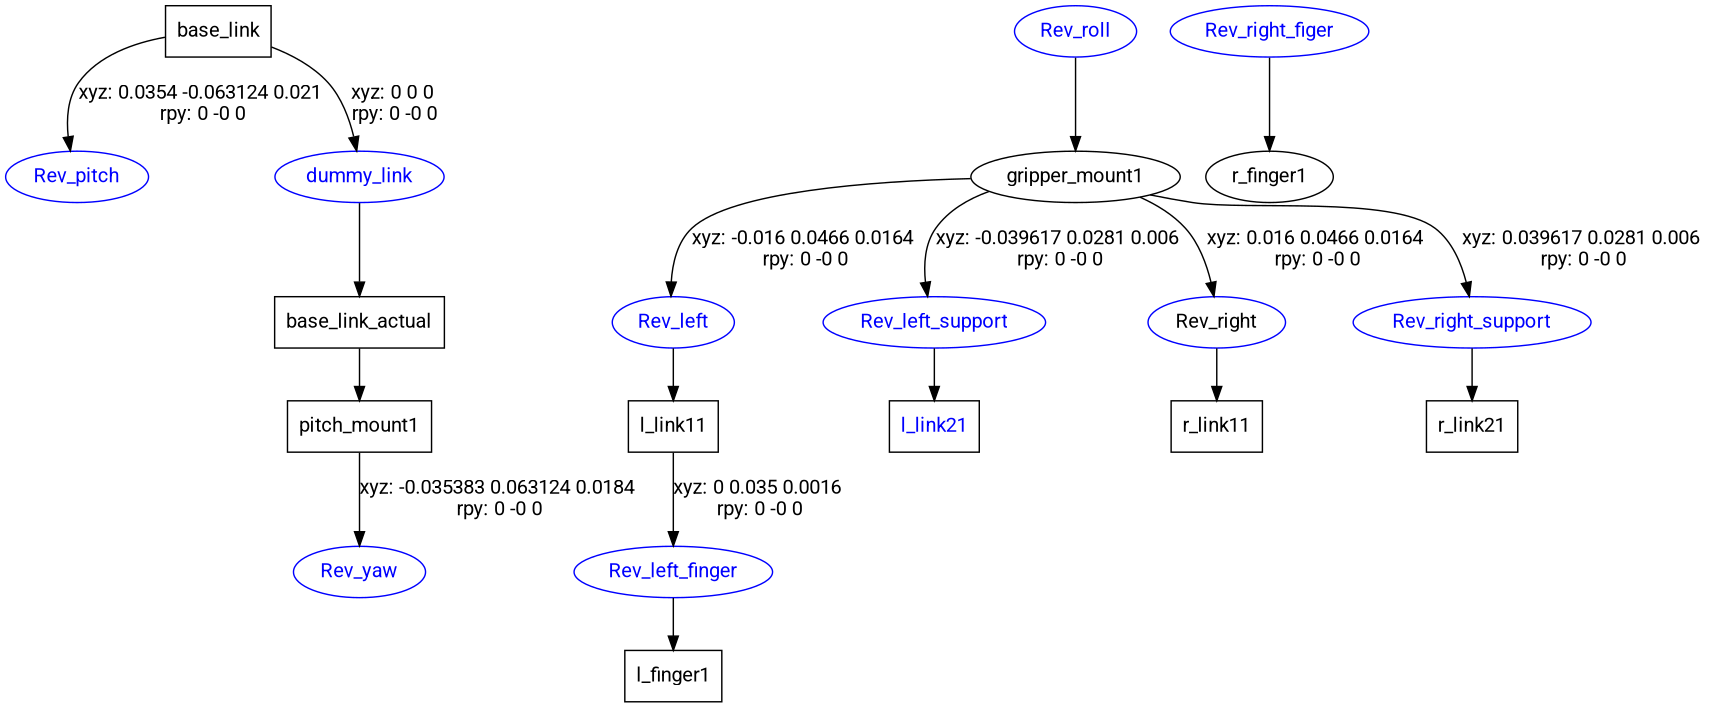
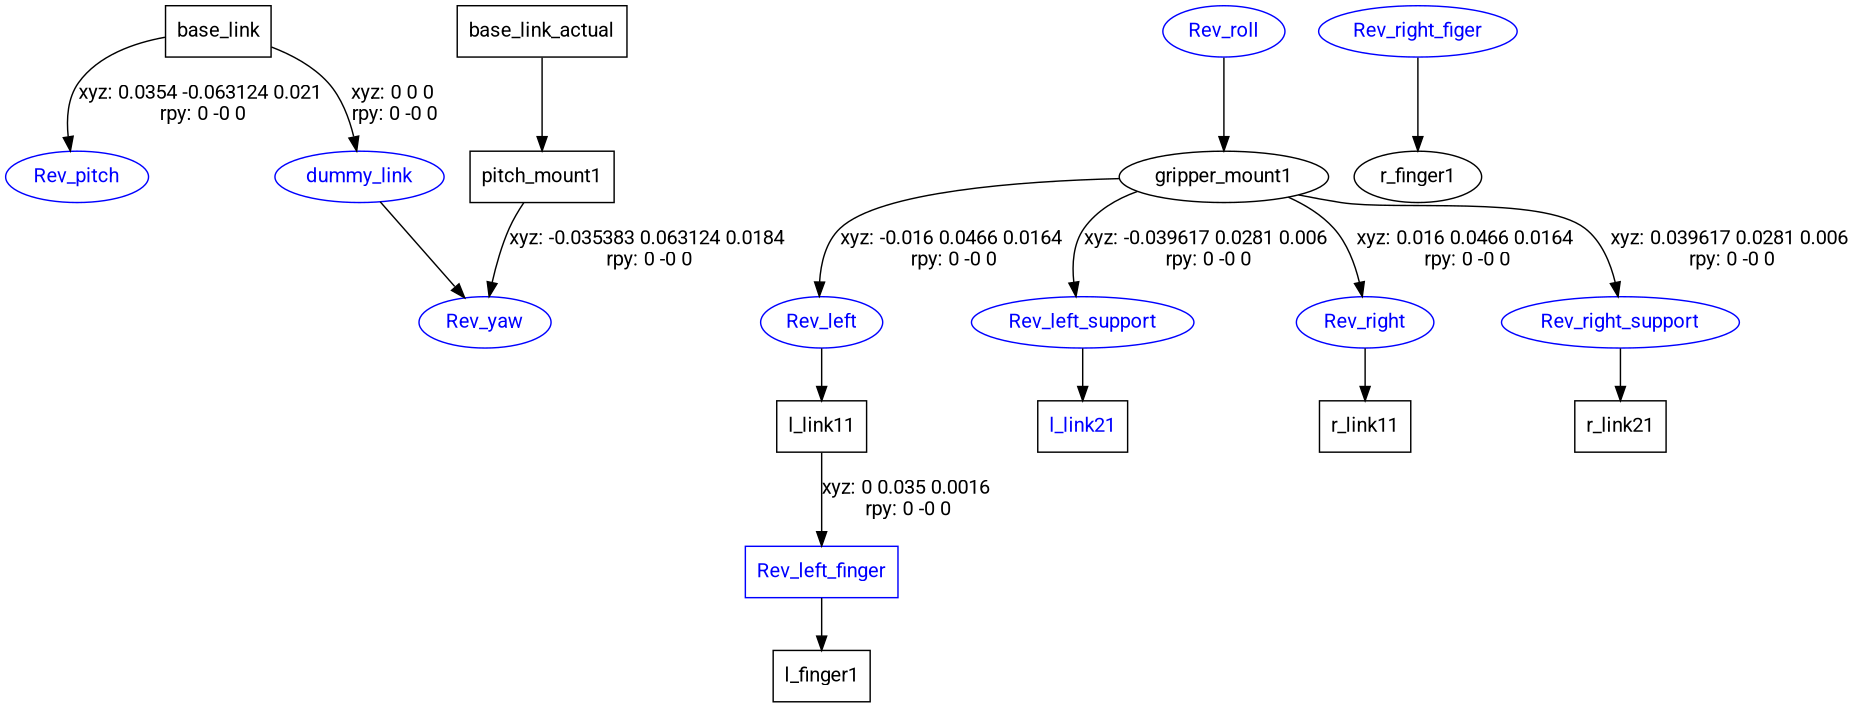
edge "dummy_link" -> "base_link_actual": now "dummy_link" -> "Rev_yaw"
node "Rev_right": fontcolor black -> blue
node "Rev_left_finger": shape ellipse -> box
